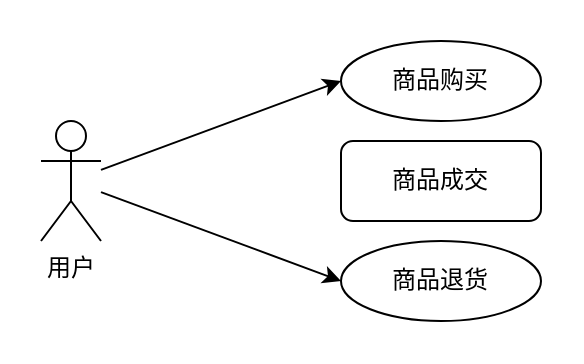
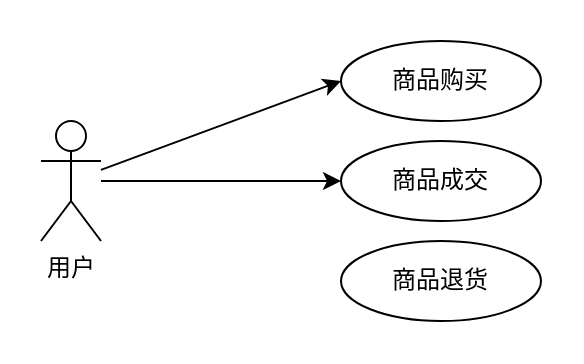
node "商品成交": shape rounded rectangle -> ellipse
edge "用户" -> "商品退货": now "用户" -> "商品成交"
